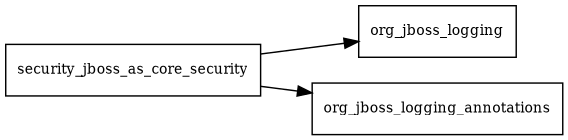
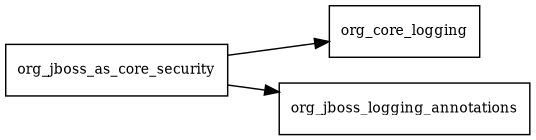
node "org_jboss_logging": label "org_jboss_logging" -> "org_core_logging"
node "security_jboss_as_core_security": label "security_jboss_as_core_security" -> "org_jboss_as_core_security"
